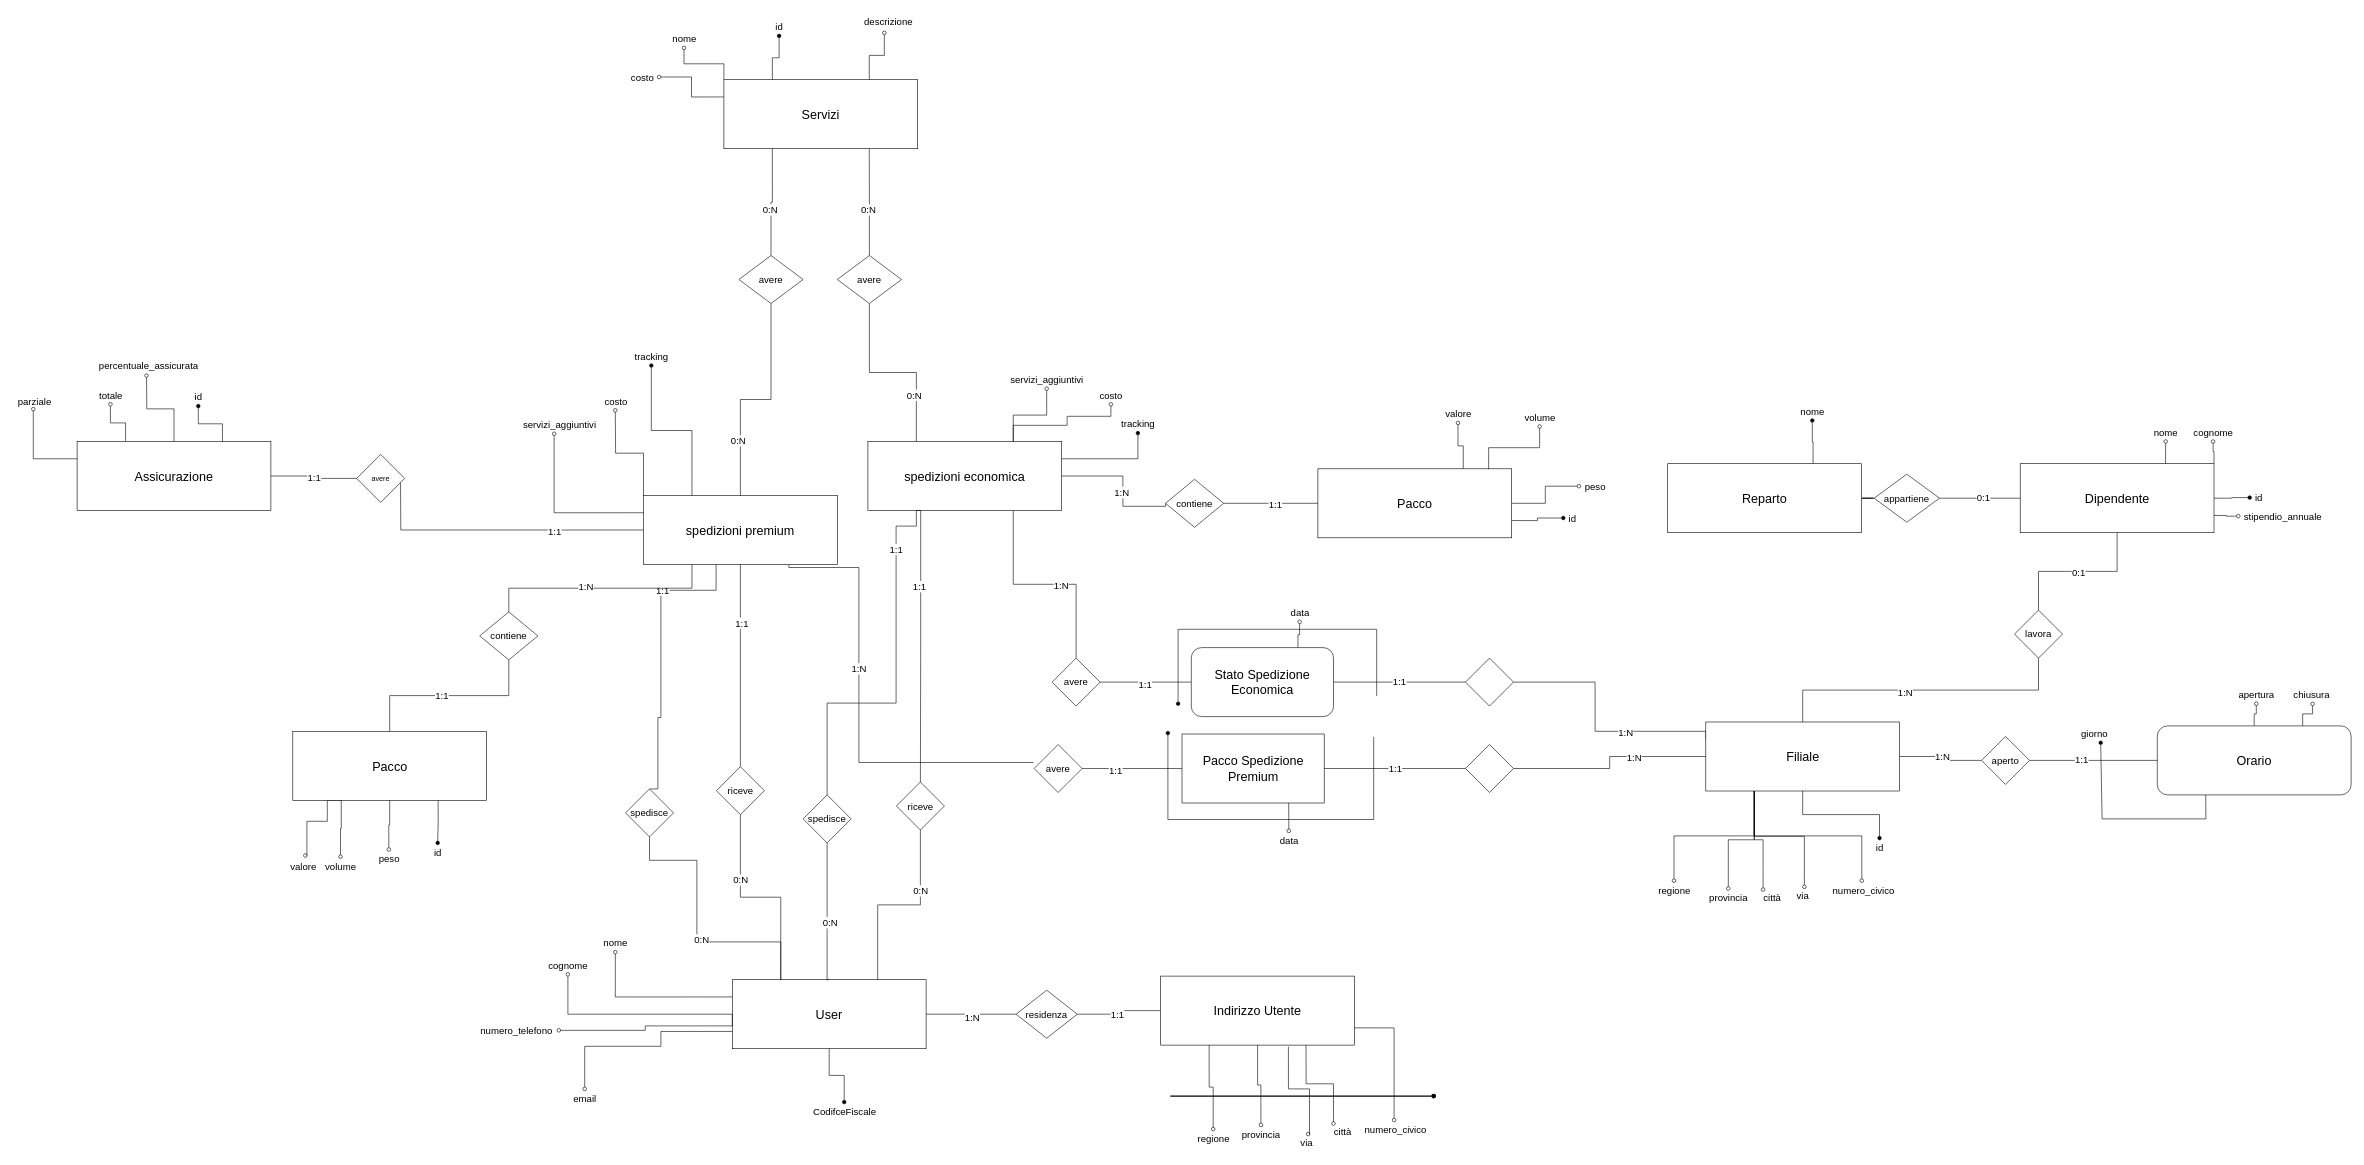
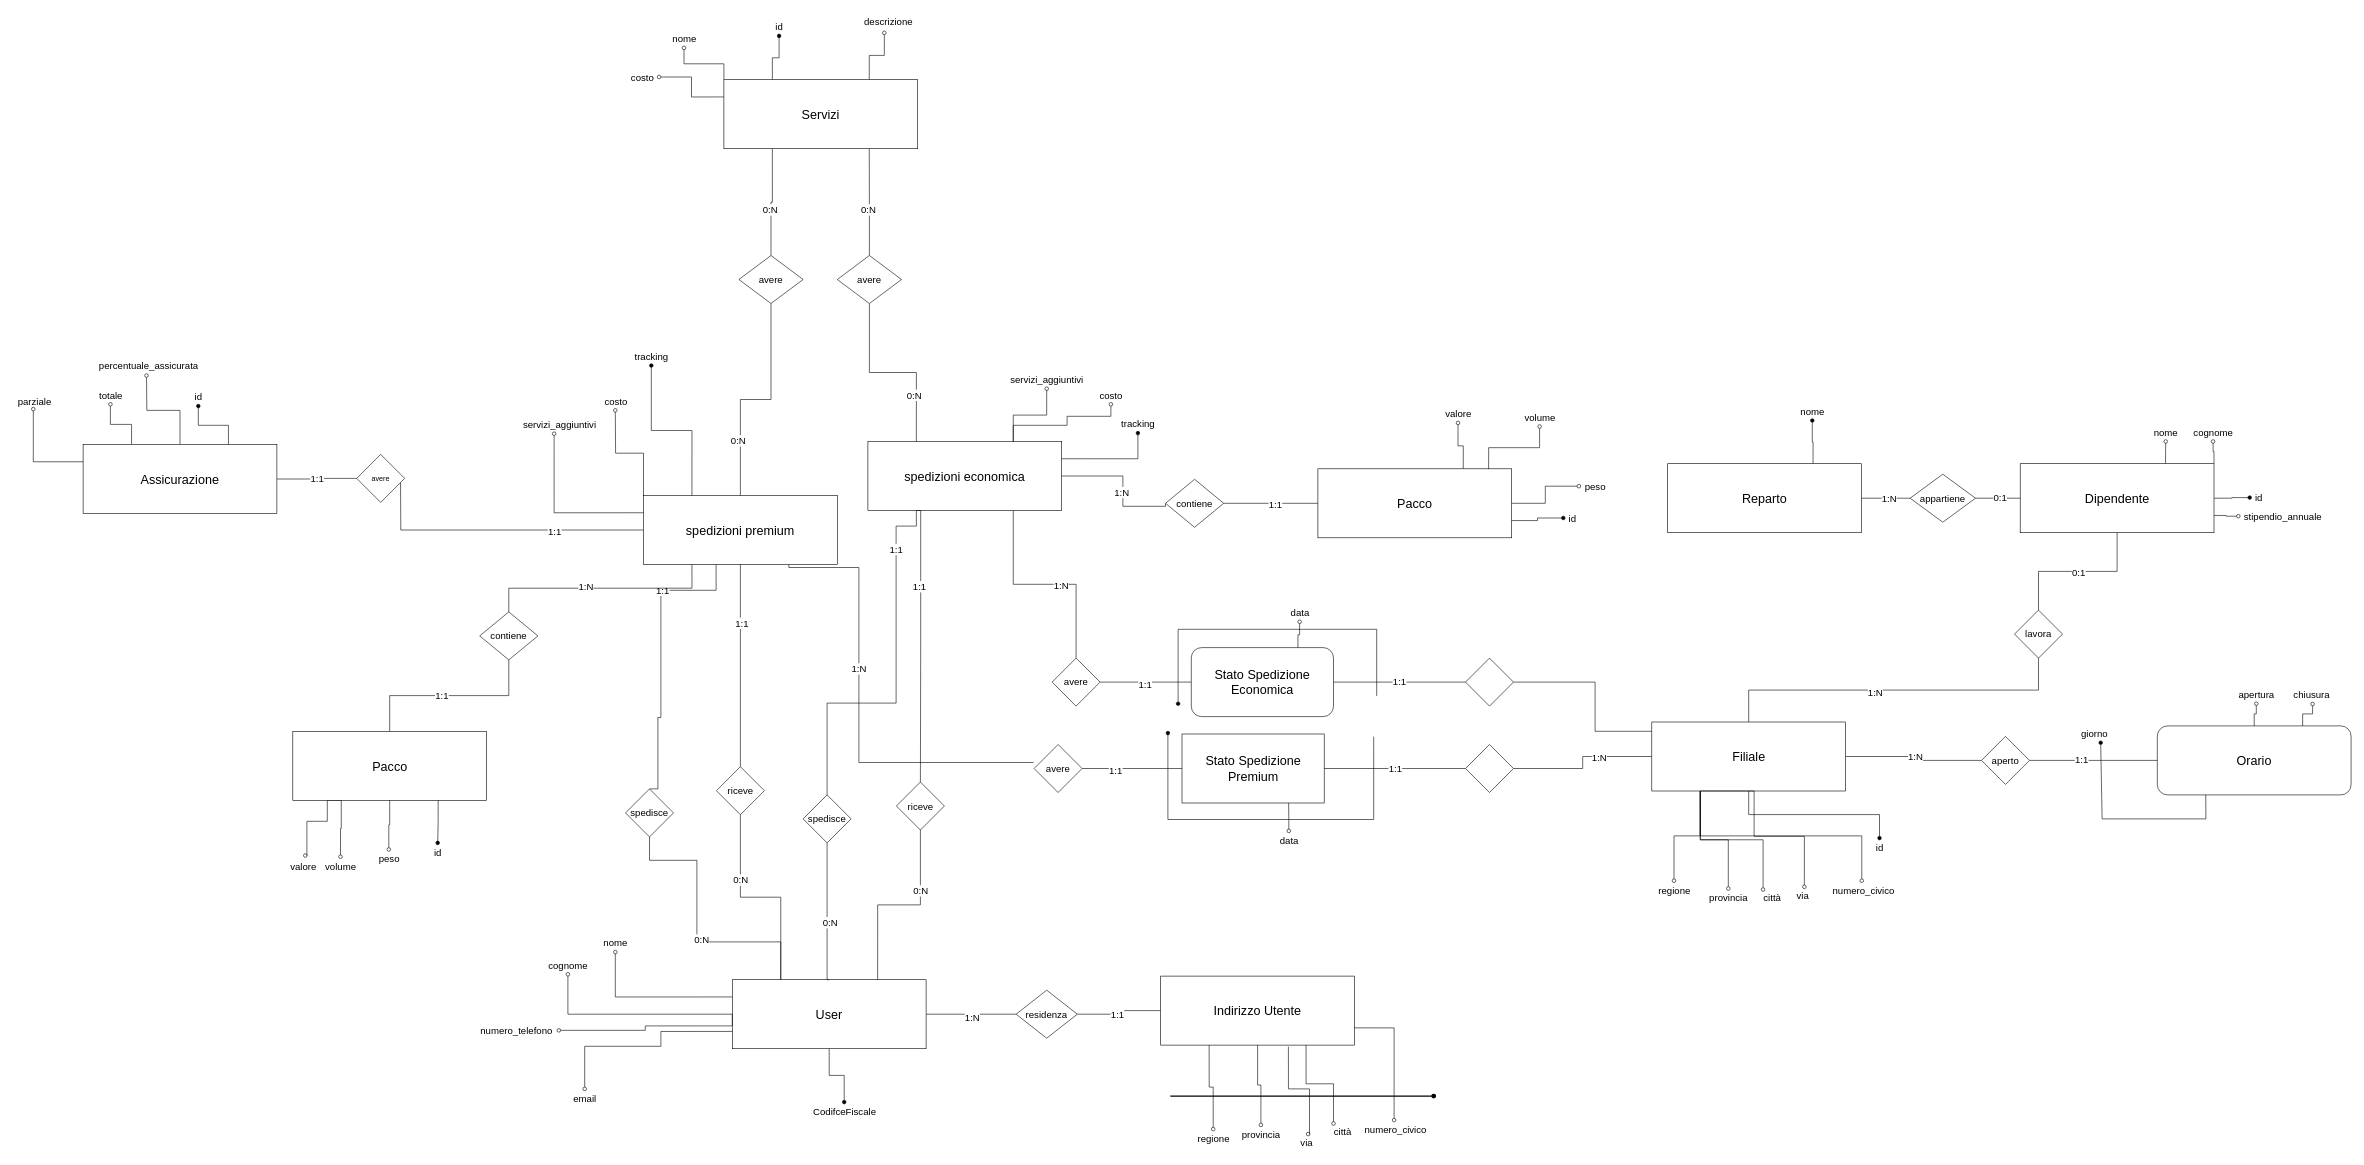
node "Assicurazione": moved (174, 476) -> (180, 479)
node "appartiene": moved (1907, 498) -> (1943, 498)
node "Filiale": moved (1803, 756) -> (1749, 756)
node "Pacco Spedizione Premium": label "Pacco Spedizione Premium" -> "Stato Spedizione Premium"
